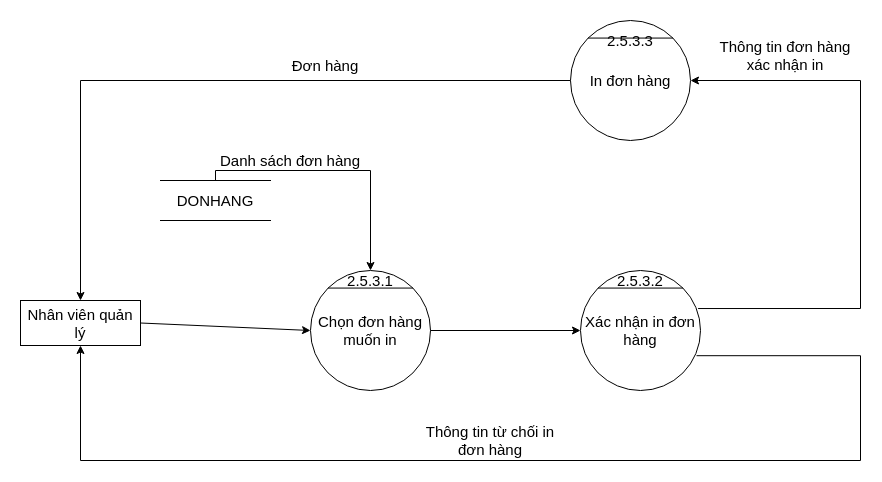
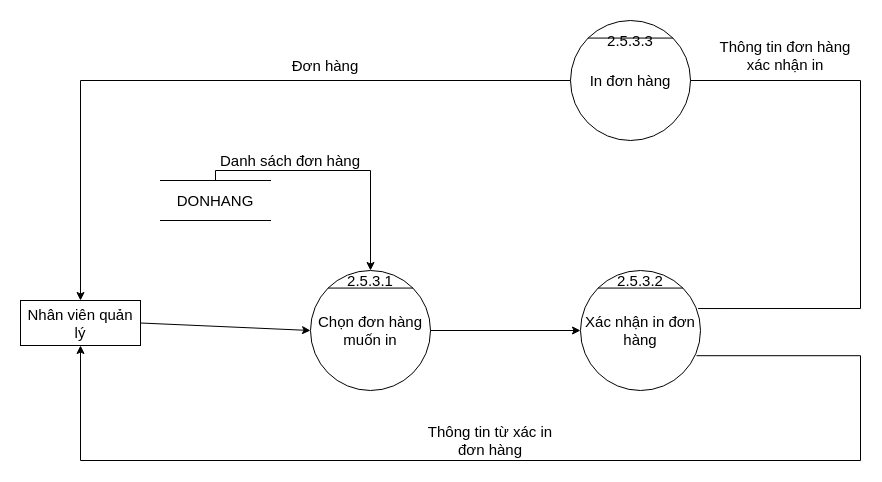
edge "Xác nhận in đơn hàng" -> "In đơn hàng": arrowhead classic -> none
node "Thông tin từ chối in đơn hàng": label "Thông tin từ chối in đơn hàng" -> "Thông tin từ xác in đơn hàng"
